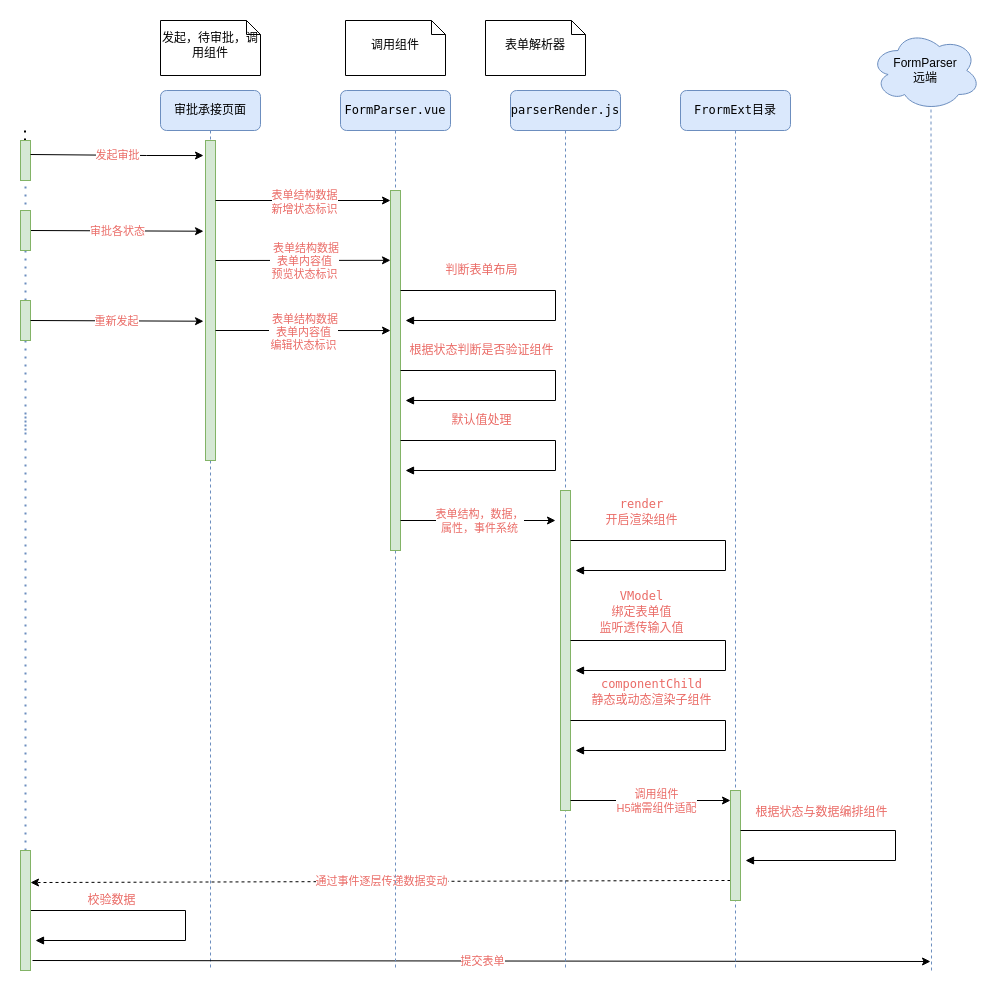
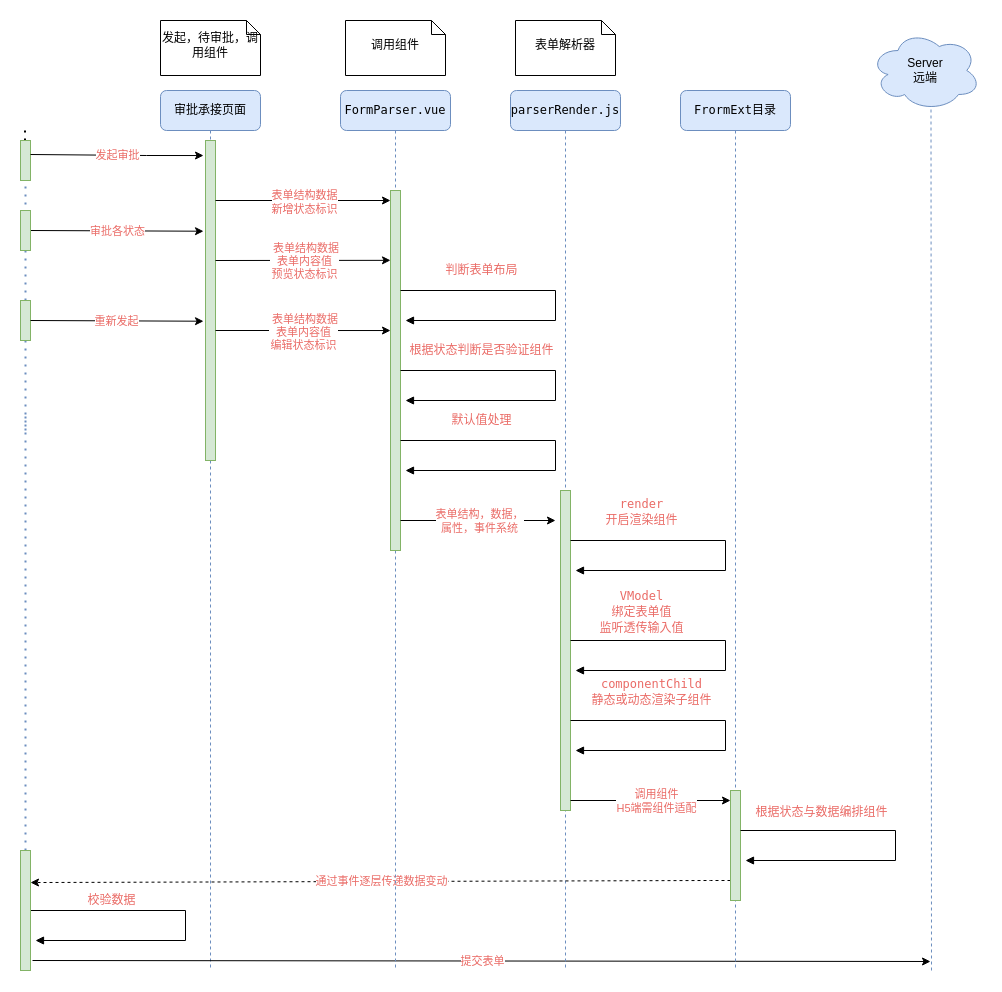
node "表单解析器": moved (536, 48) -> (566, 48)
node "FormParser 远端": label "FormParser 远端" -> "Server 远端"
